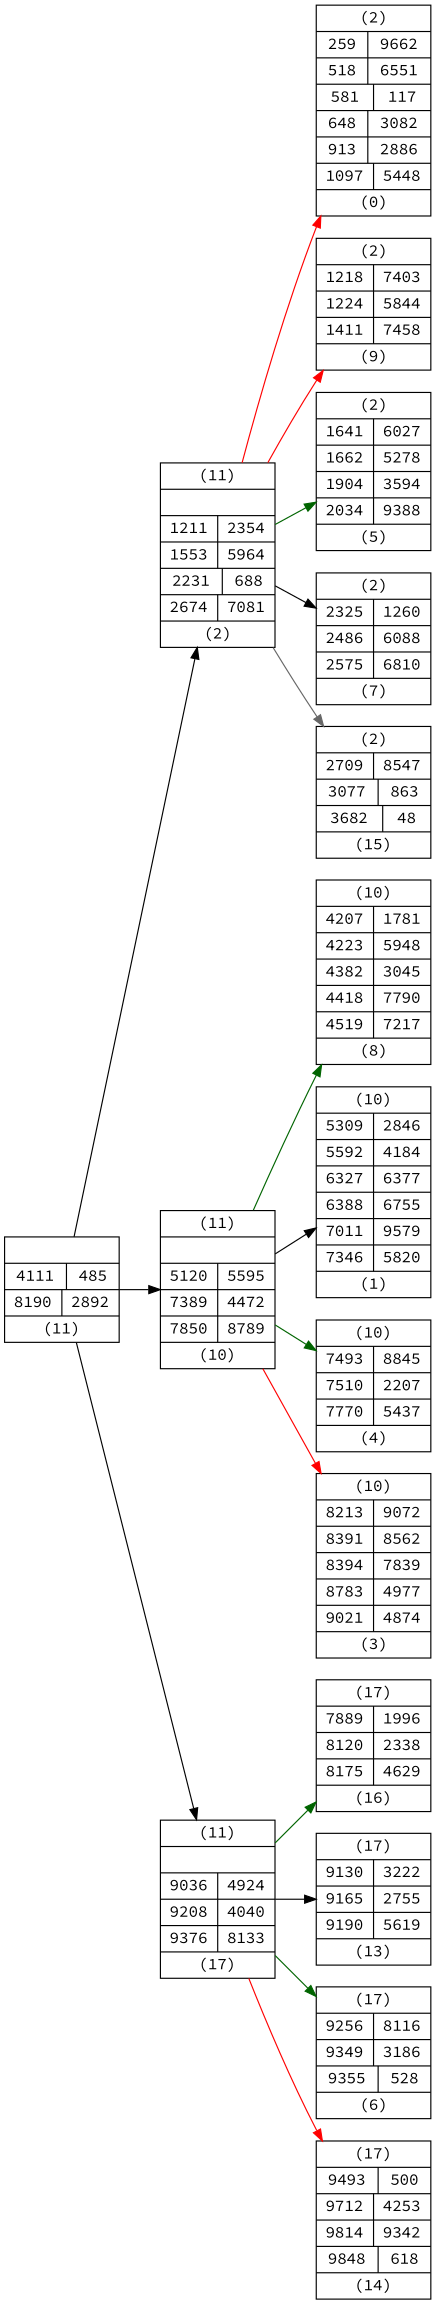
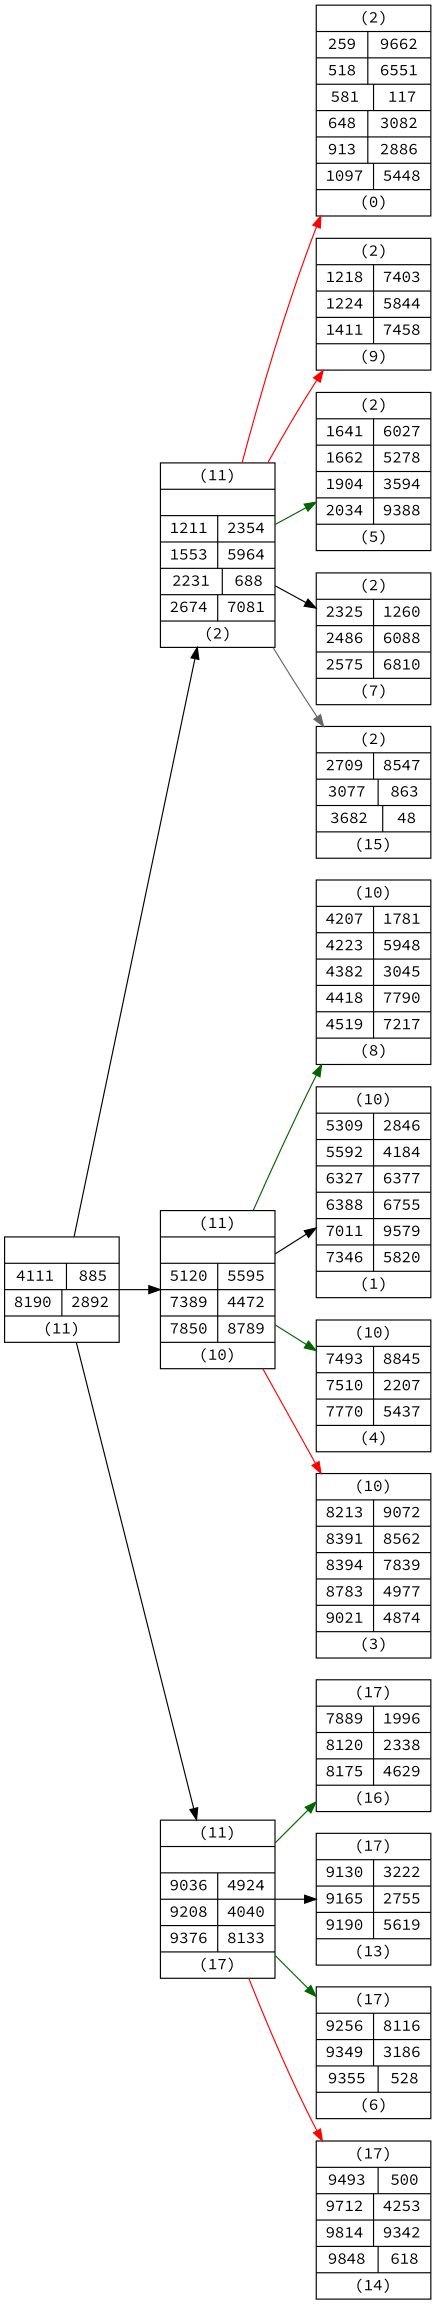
node "4111": text "485" -> "885"
